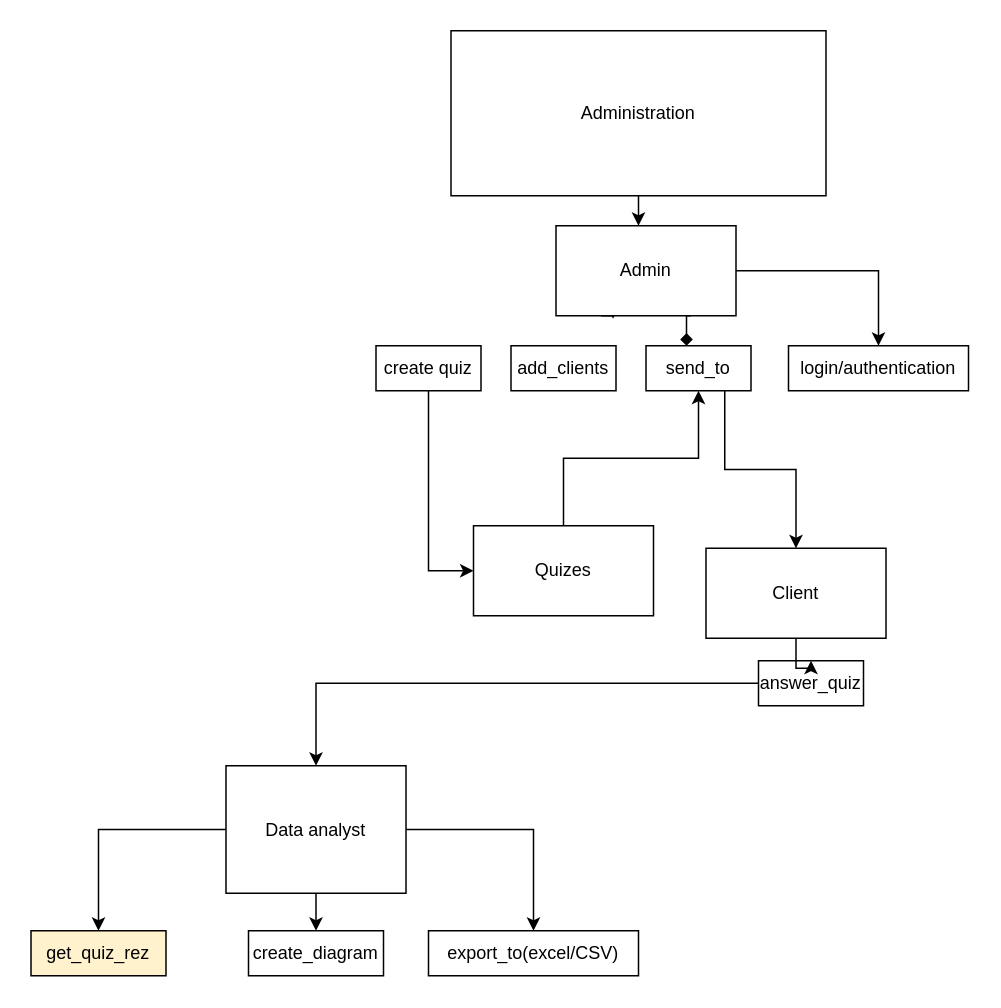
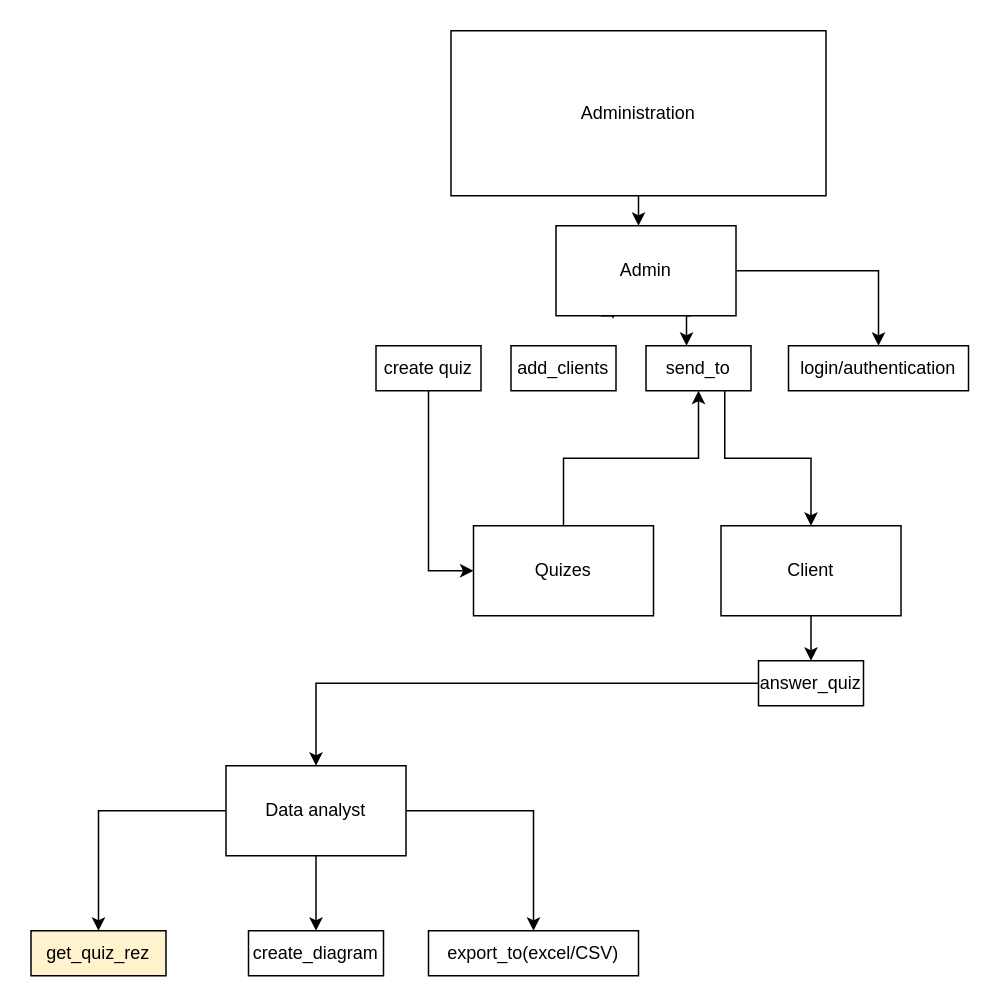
edge "Admin" -> "send_to": arrowhead diamond -> classic
node "Client": moved (796, 593) -> (811, 571)
node "Data analyst": size 180x128 -> 180x90
